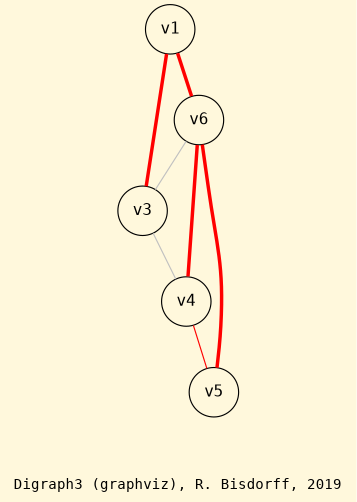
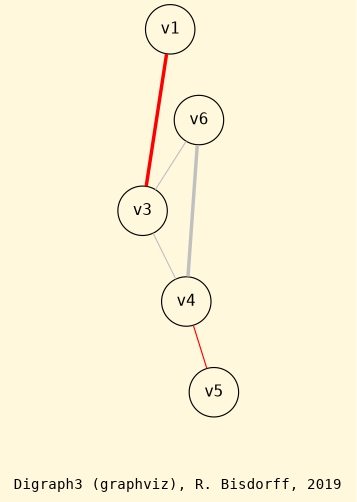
edge "v1" -- "v6": removed
edge "v6" -- "v4": color red -> grey
edge "v6" -- "v5": removed
